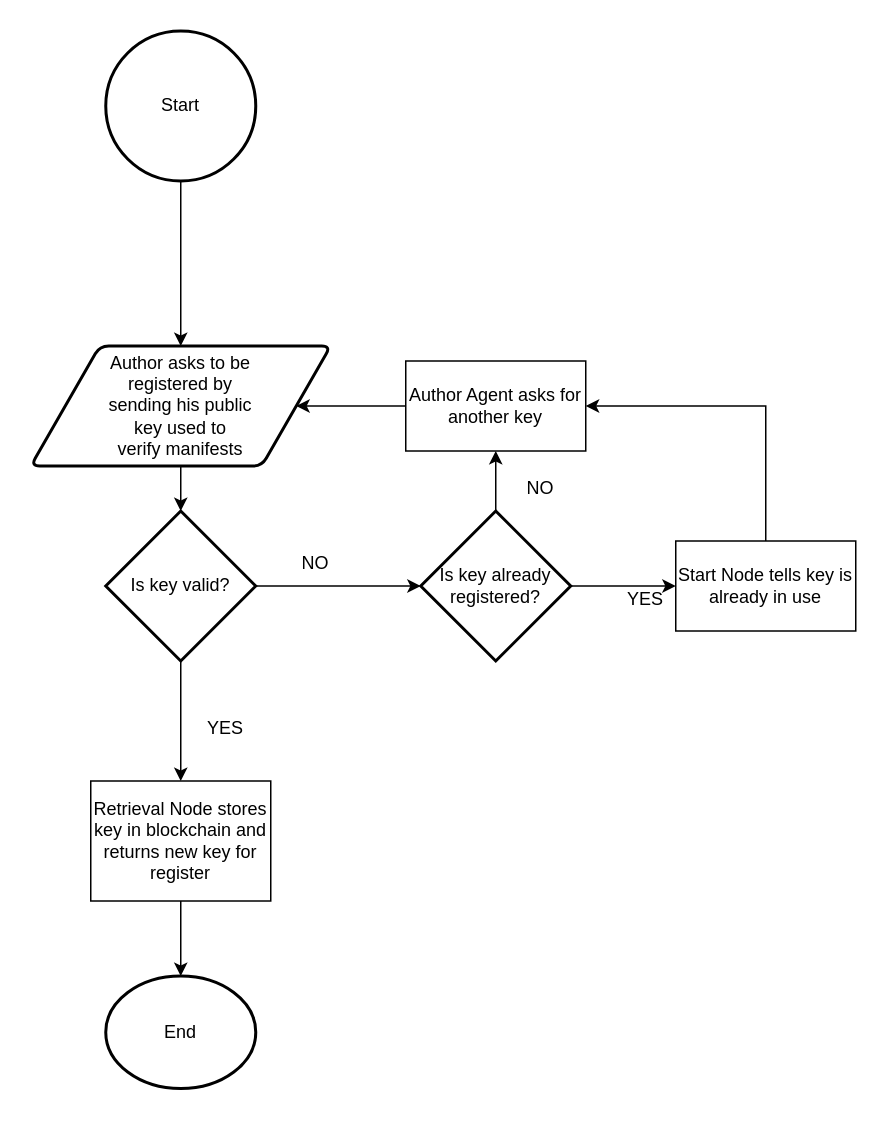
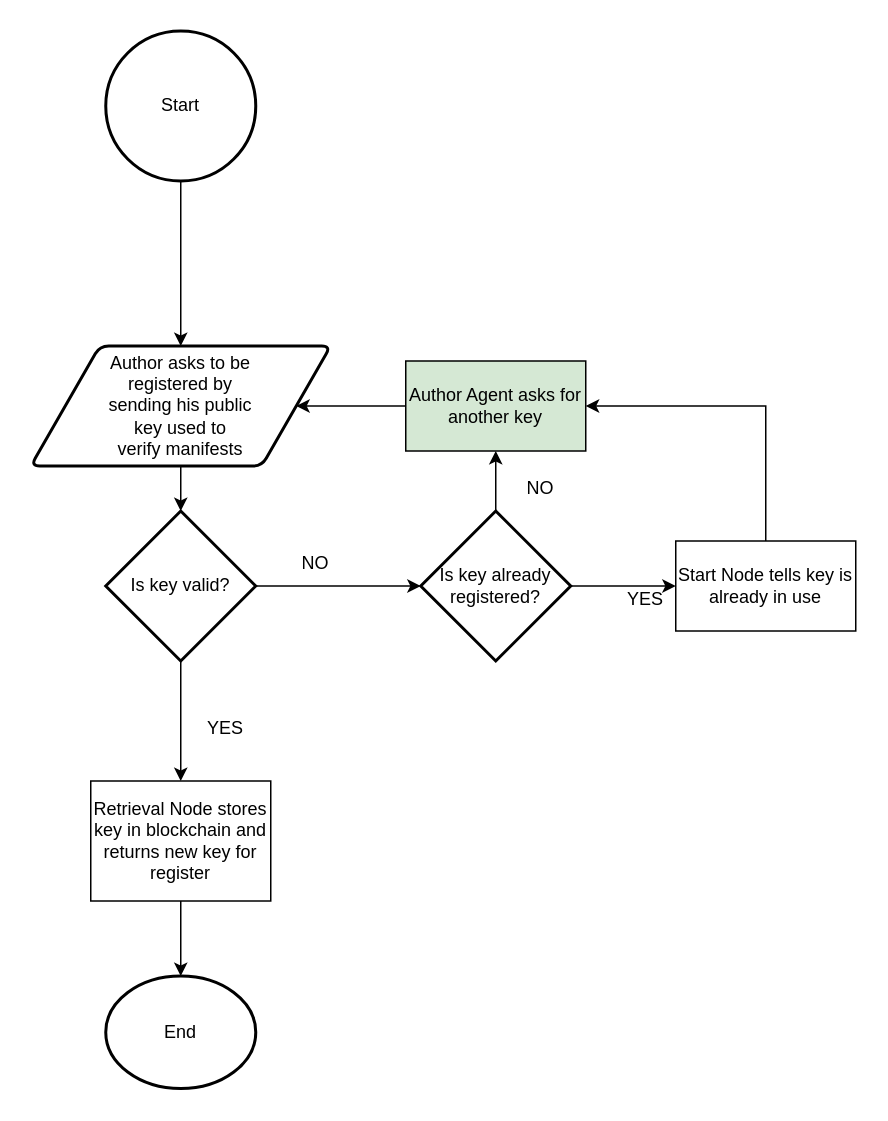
node "Author Agent asks for another key": fillcolor #ffffff -> #d5e8d4
